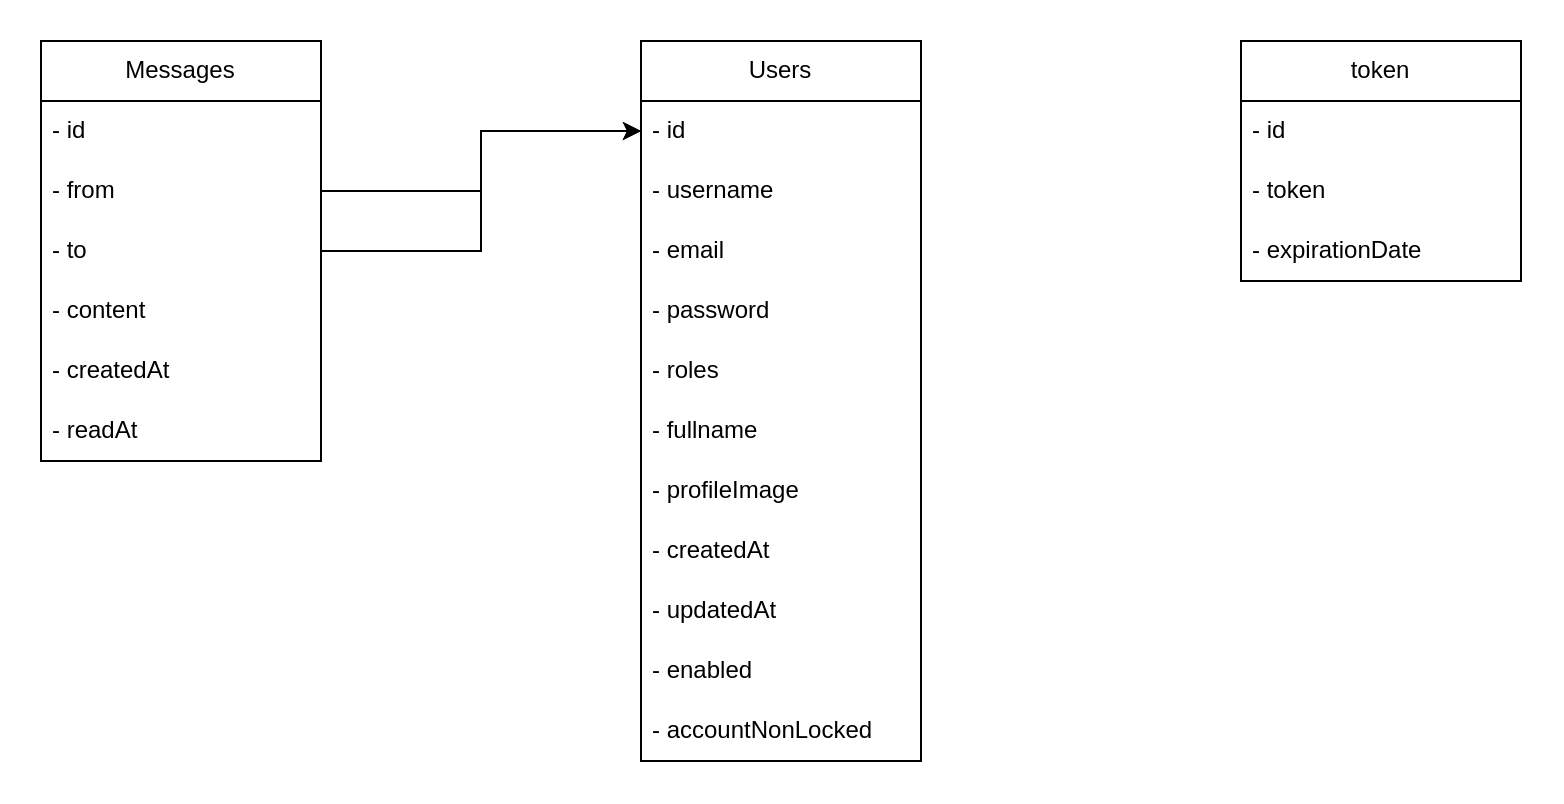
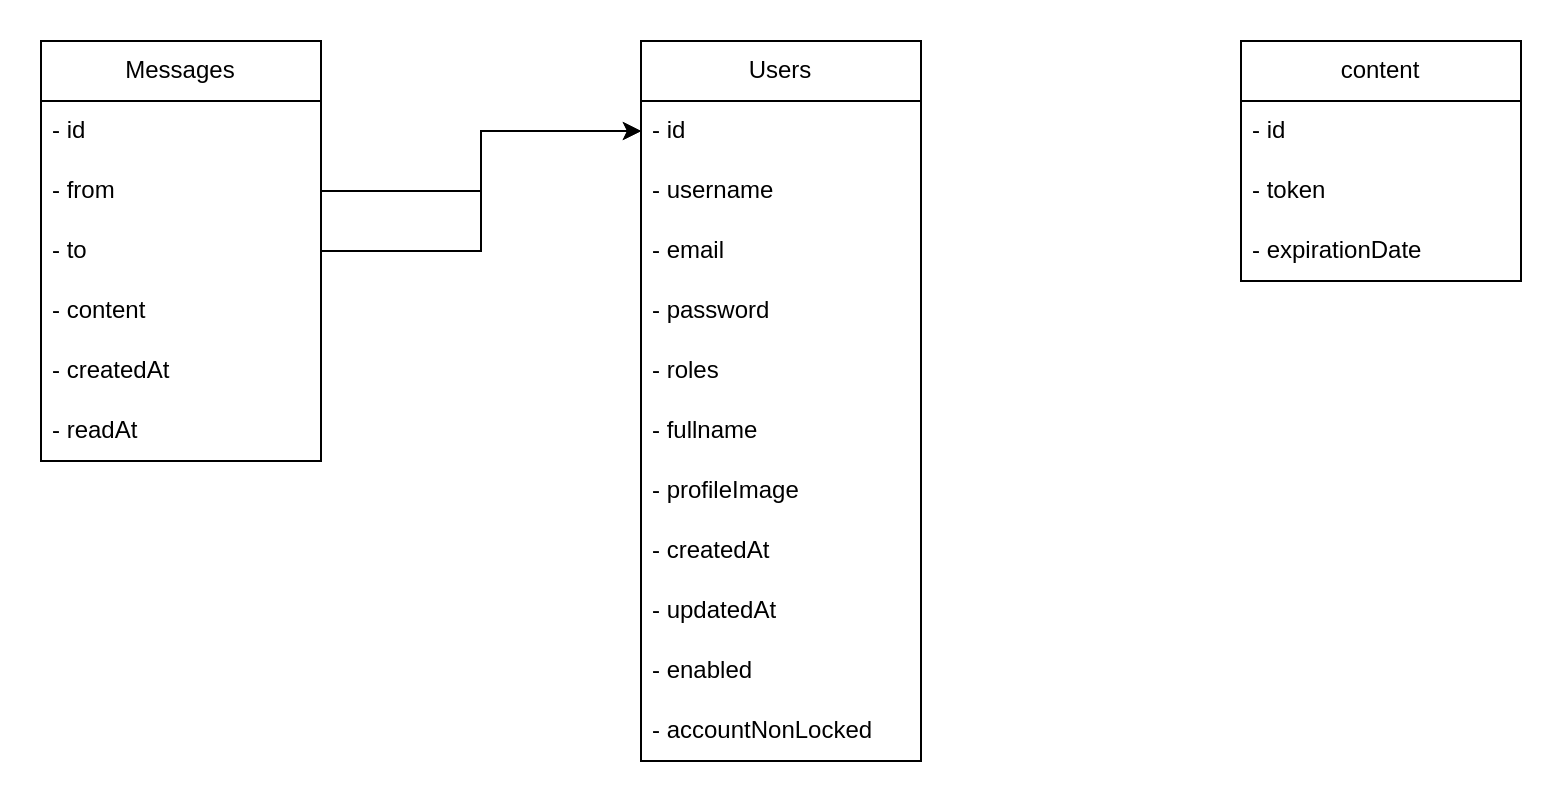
node "token": label "token" -> "content"
